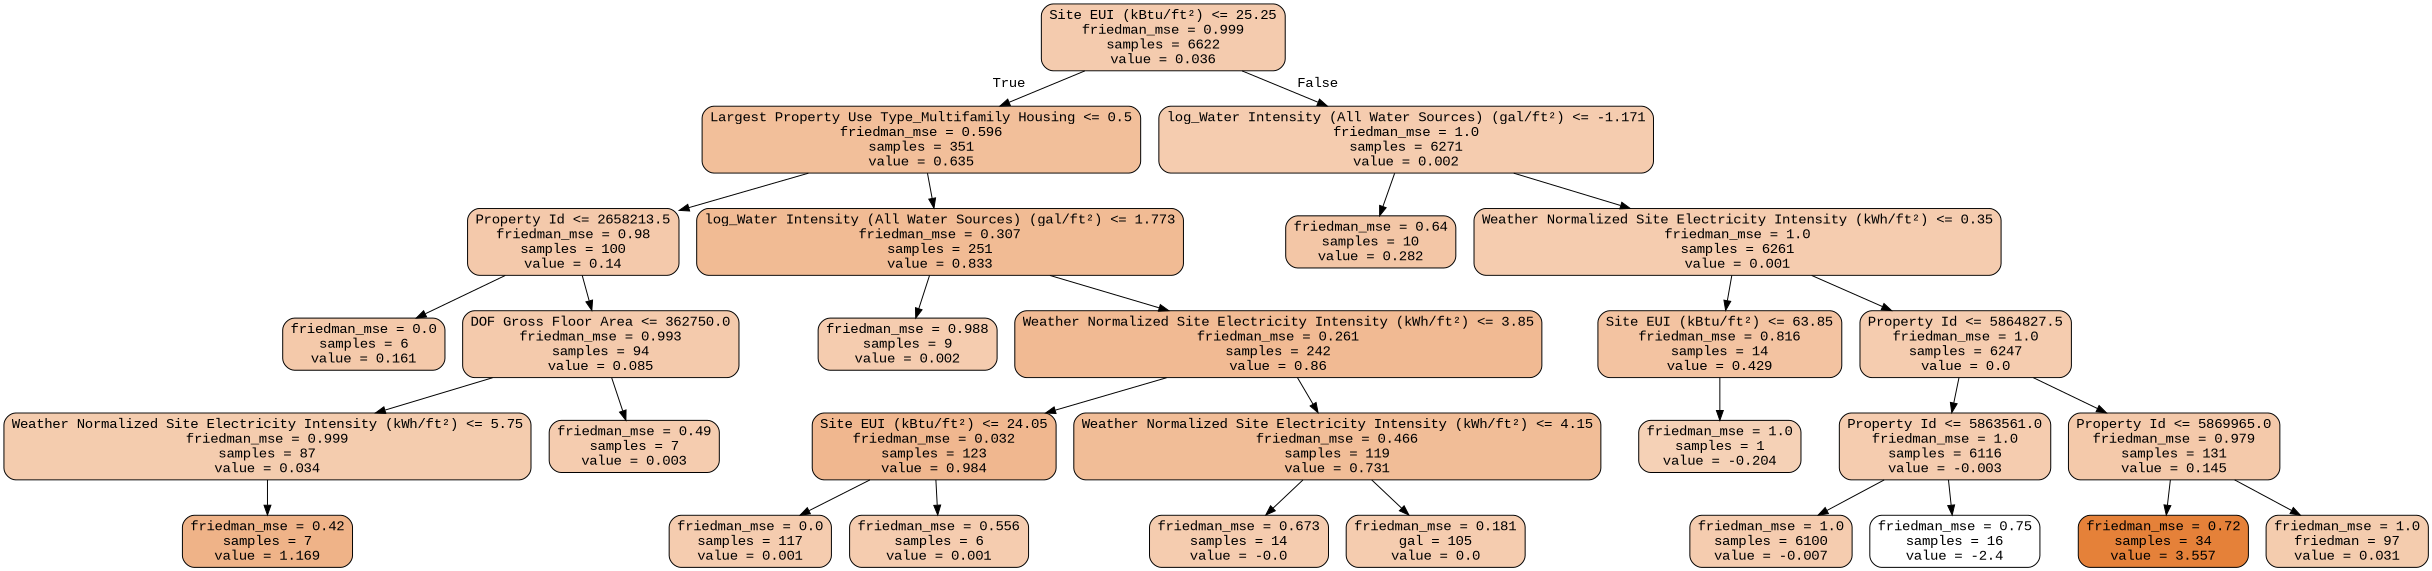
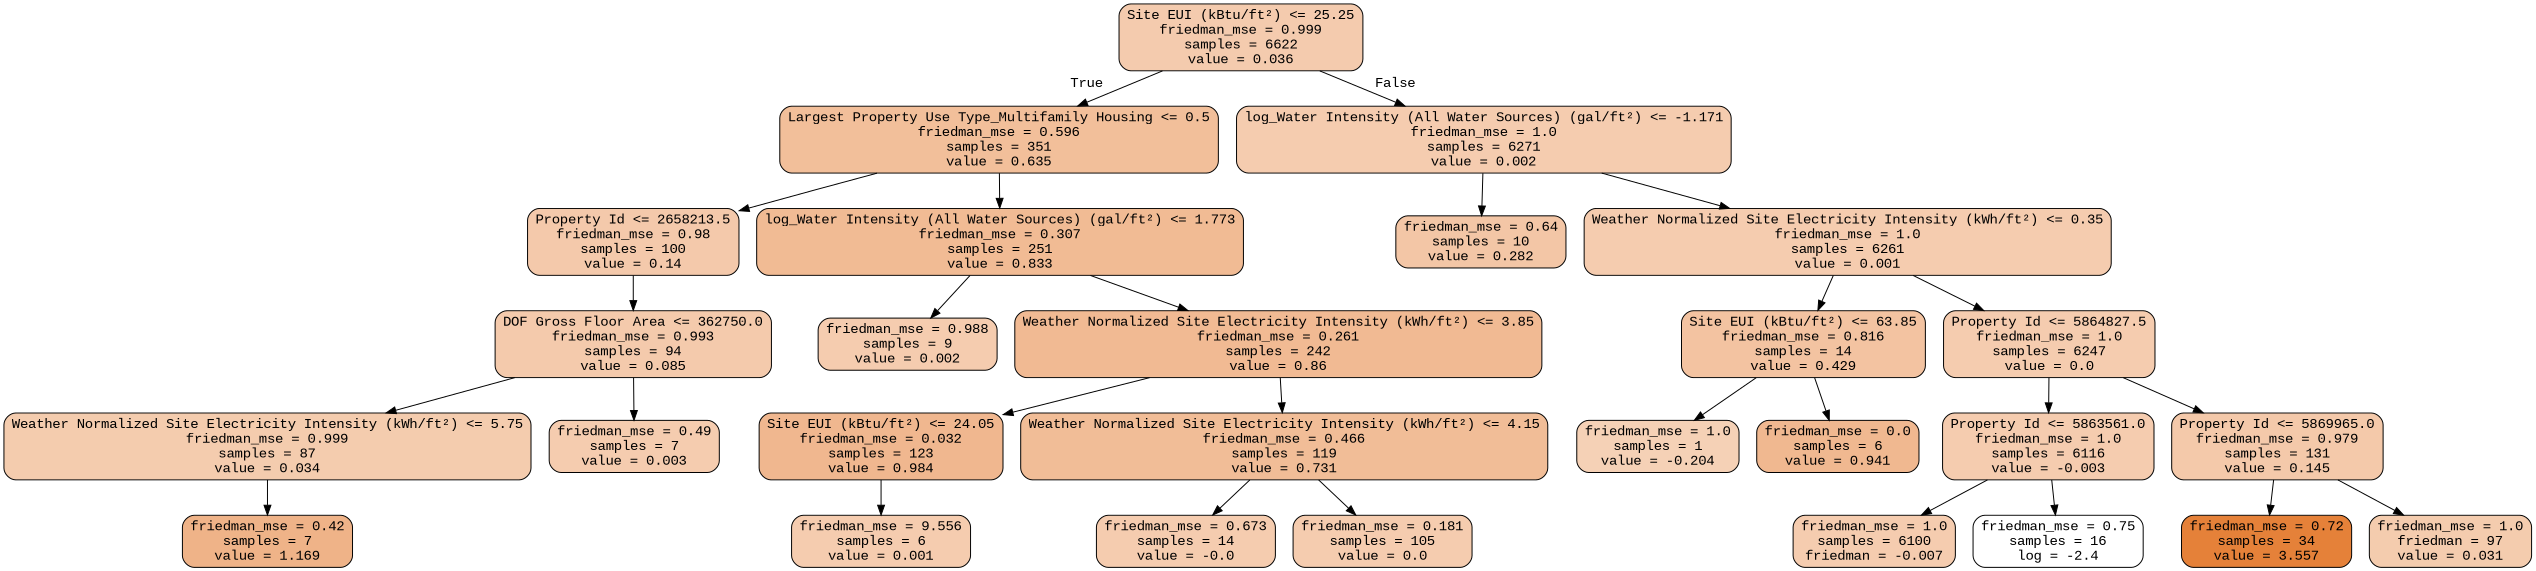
node "friedman_mse = 0.0 samples = 6 value = 0.161": removed
node "friedman_mse = 0.0 samples = 6 value = 0.941": added
node "friedman_mse = 0.0 samples = 117 value = 0.001": removed
node "friedman_mse = 0.556 samples = 6 value = 0.001": label "friedman_mse = 0.556 samples = 6 value = 0.001" -> "friedman_mse = 9.556 samples = 6 value = 0.001"
node "friedman_mse = 0.181 gal = 105 value = 0.0": label "friedman_mse = 0.181 gal = 105 value = 0.0" -> "friedman_mse = 0.181 samples = 105 value = 0.0"
node "friedman_mse = 1.0 samples = 6100 value = -0.007": label "friedman_mse = 1.0 samples = 6100 value = -0.007" -> "friedman_mse = 1.0 samples = 6100 friedman = -0.007"
node "friedman_mse = 0.75 samples = 16 value = -2.4": label "friedman_mse = 0.75 samples = 16 value = -2.4" -> "friedman_mse = 0.75 samples = 16 log = -2.4"
